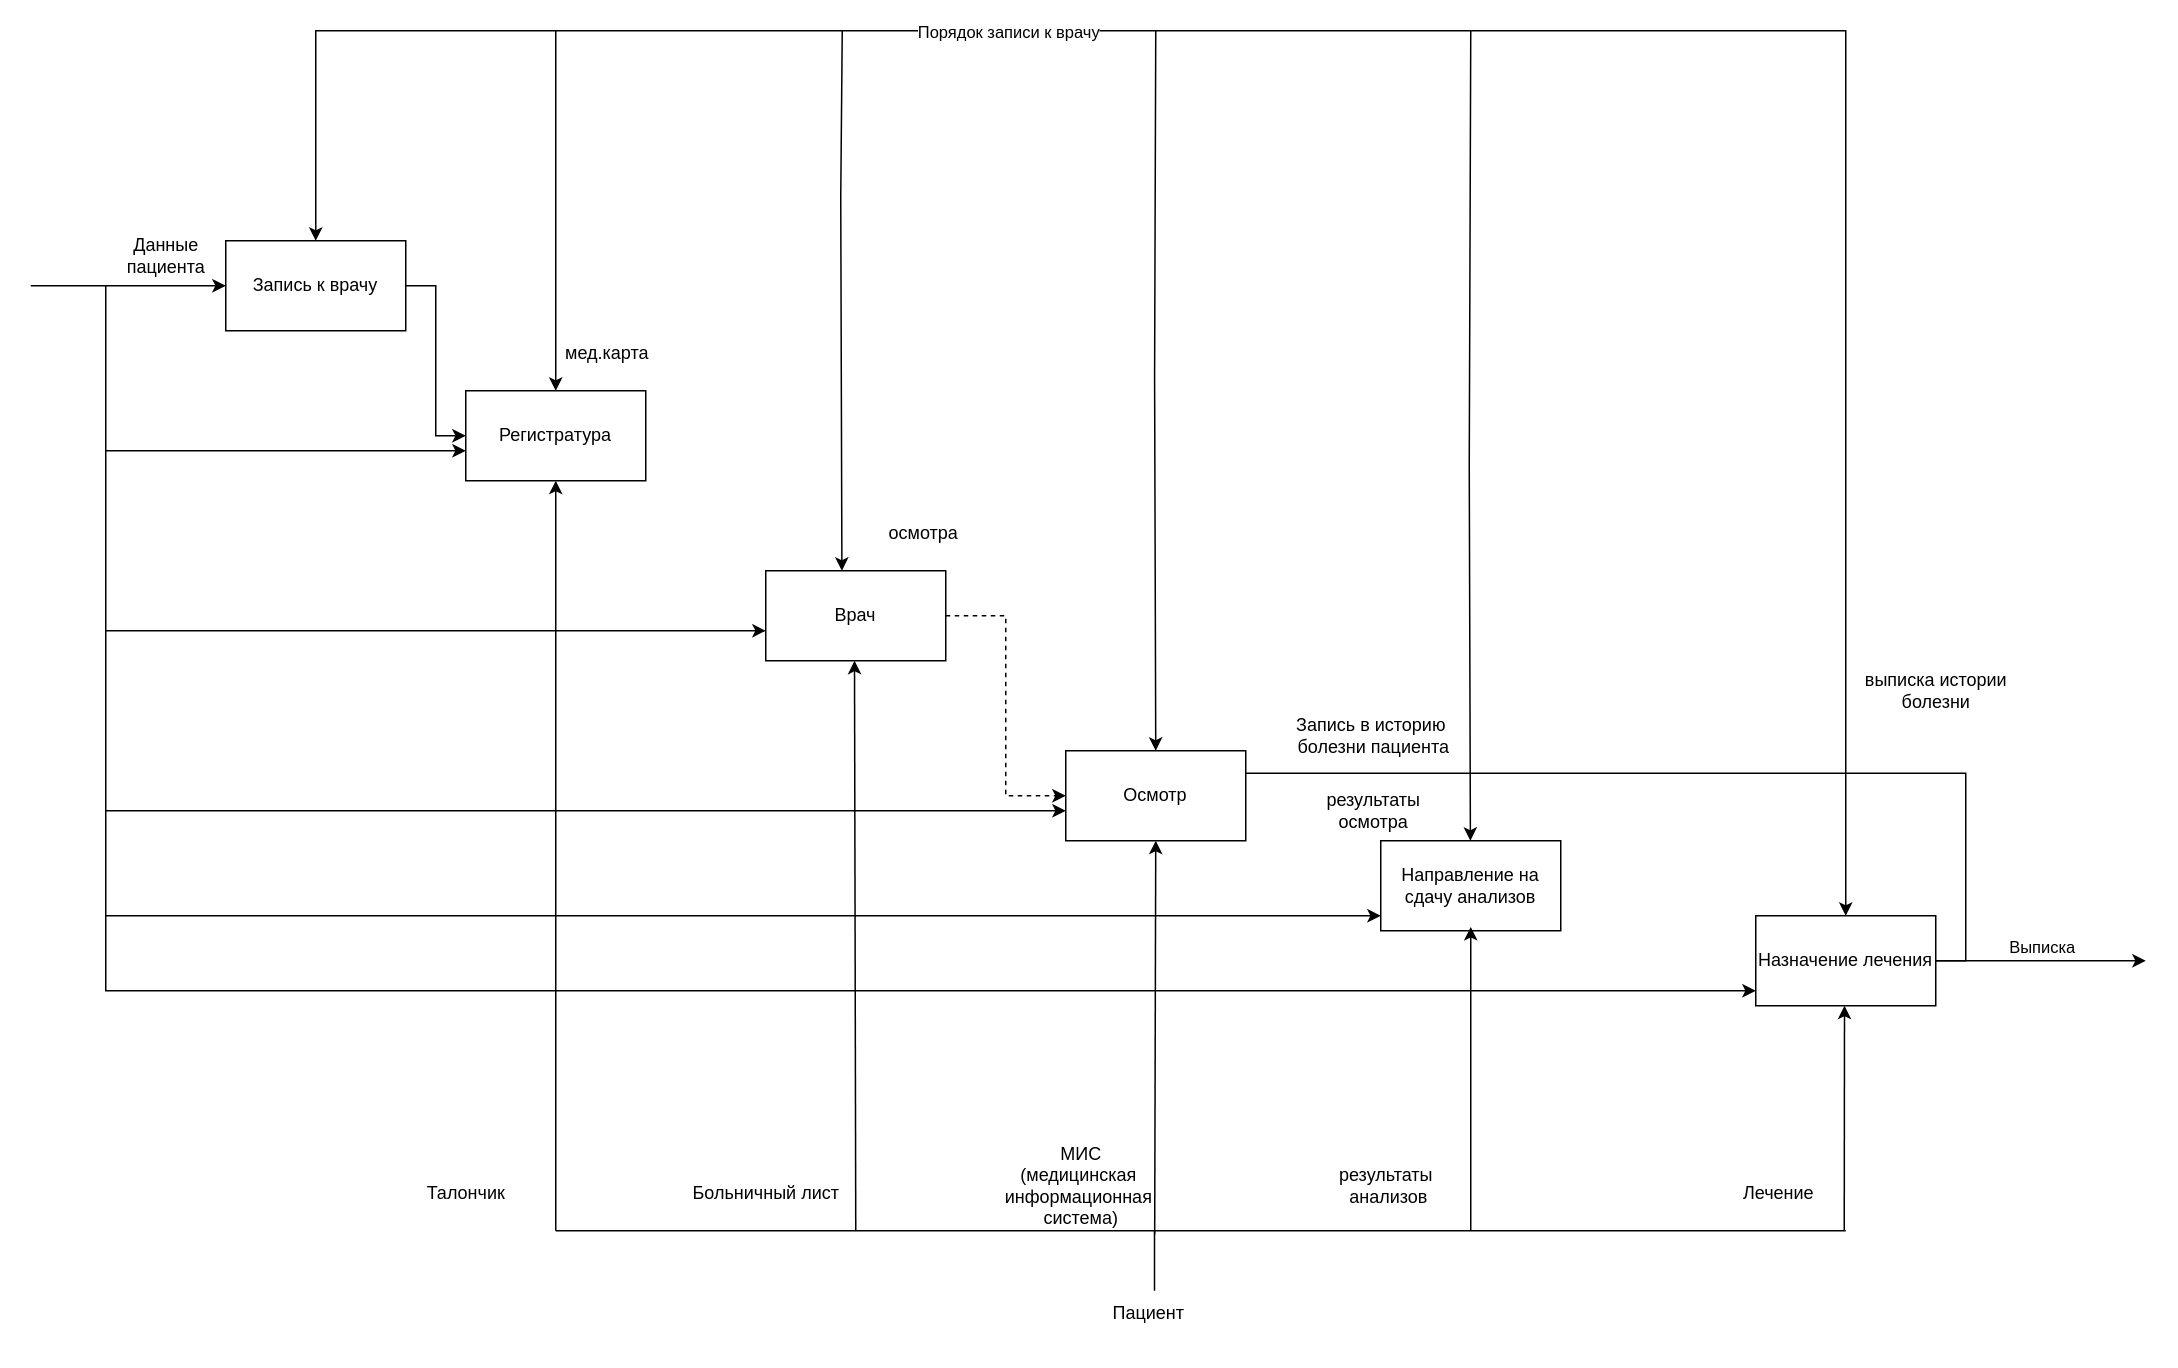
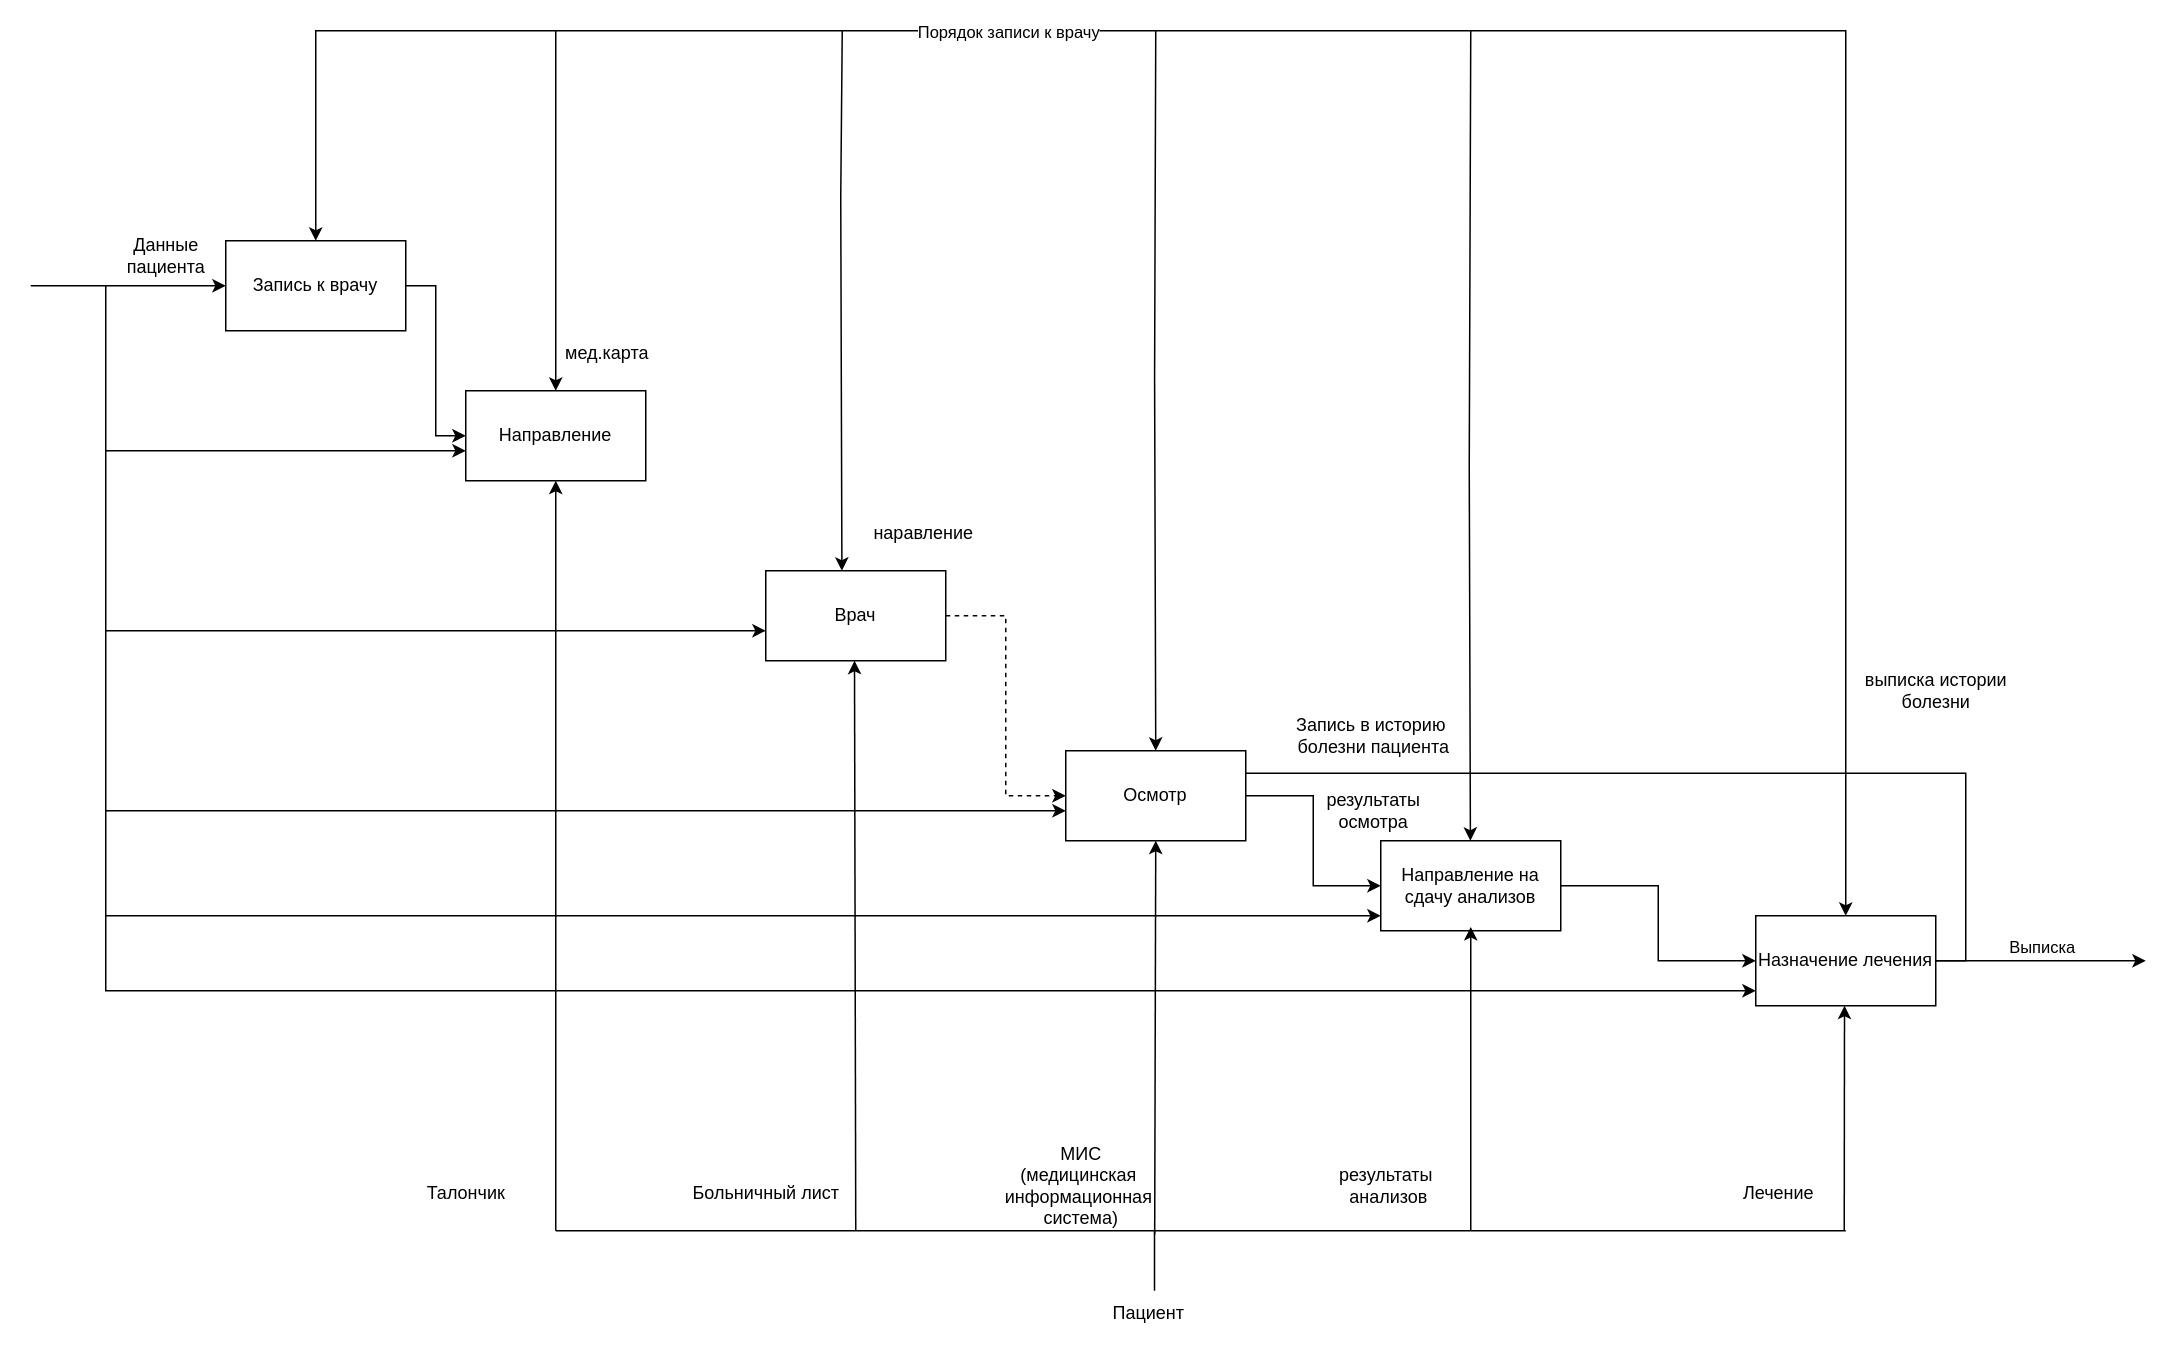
node "Регистратура": label "Регистратура" -> "Направление"
node "осмотра": label "осмотра" -> "наравление"
edge "Осмотр" -> "Направление на сдачу анализов": added
edge "Направление на сдачу анализов" -> "Назначение лечения": added
